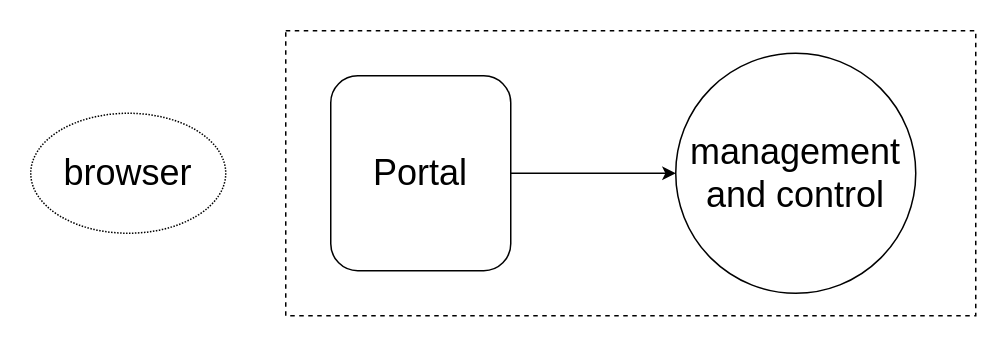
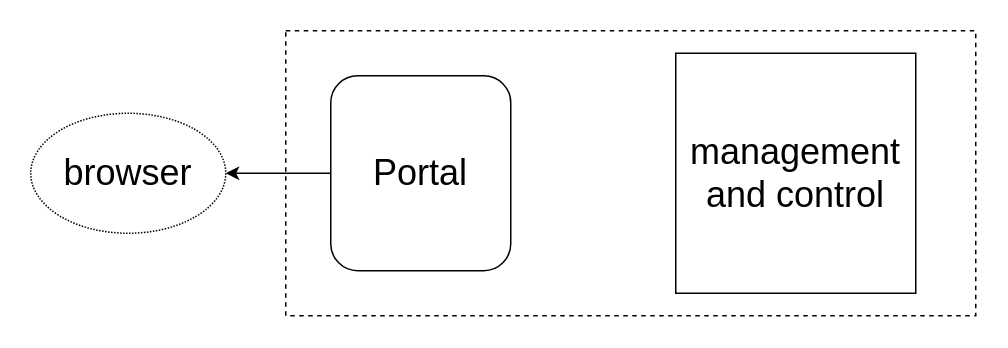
edge "Portal" -> "management and control": now "Portal" -> "browser"
node "management and control": shape ellipse -> rectangle
